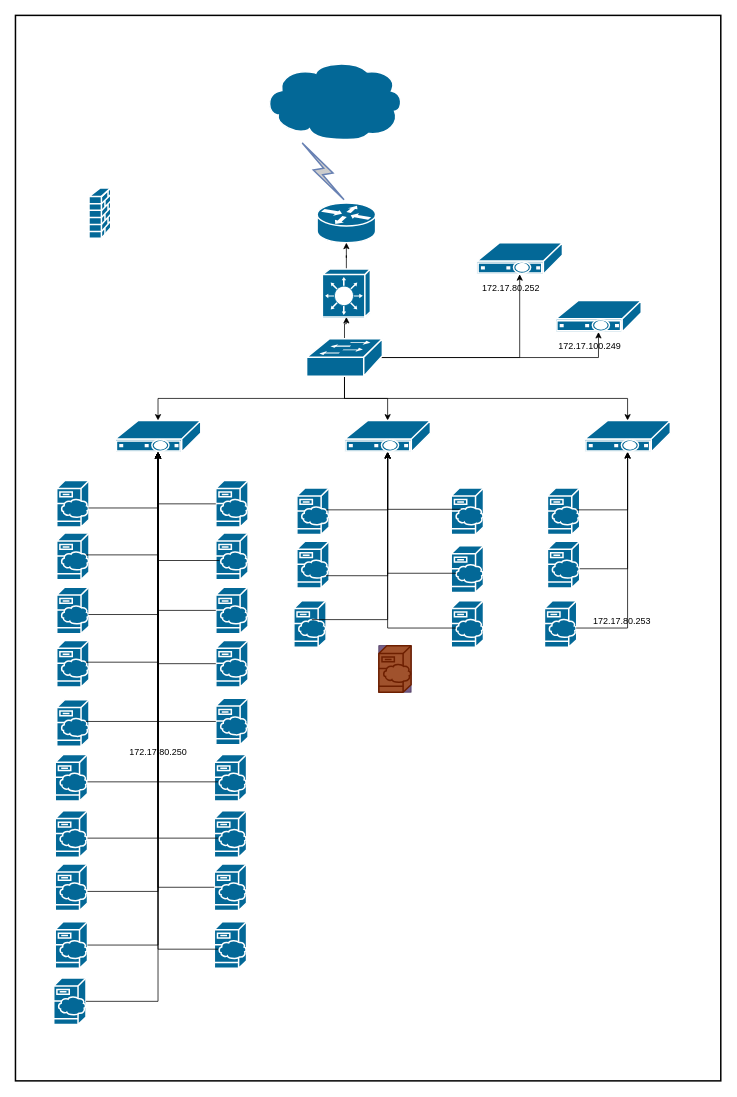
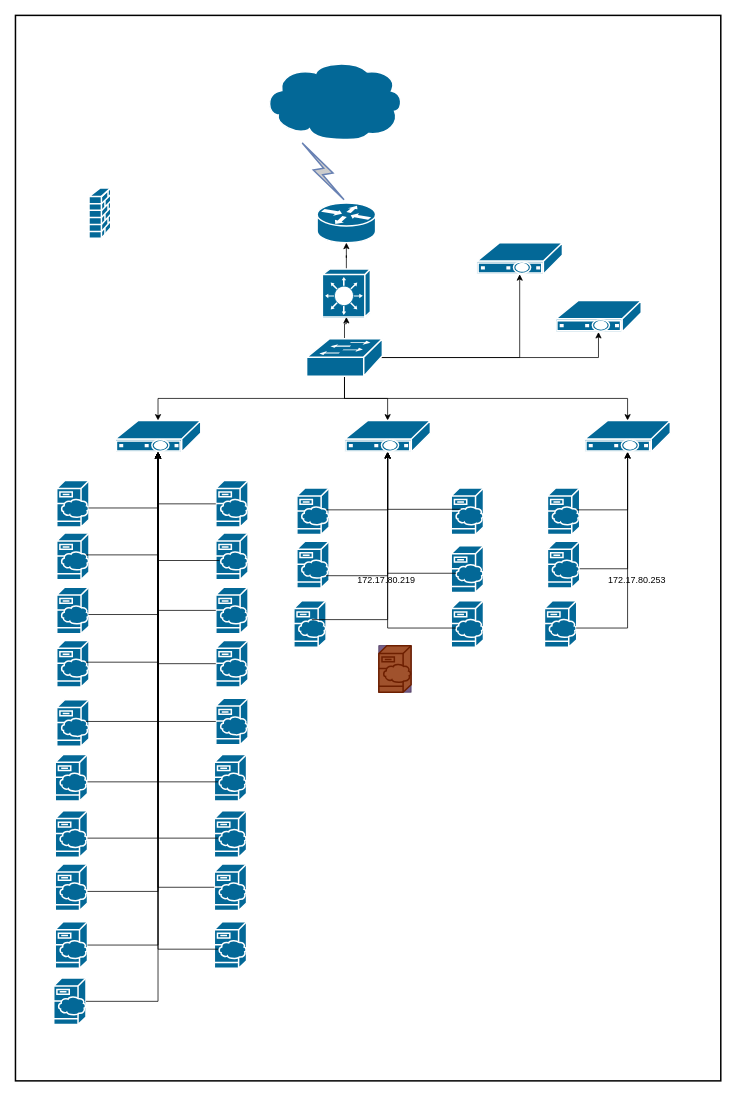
node "172.17.80.252": removed
node "172.17.100.249": removed
node "172.17.80.219": added
node "172.17.80.253": moved (621, 621) -> (636, 580)
node "172.17.80.250": removed
